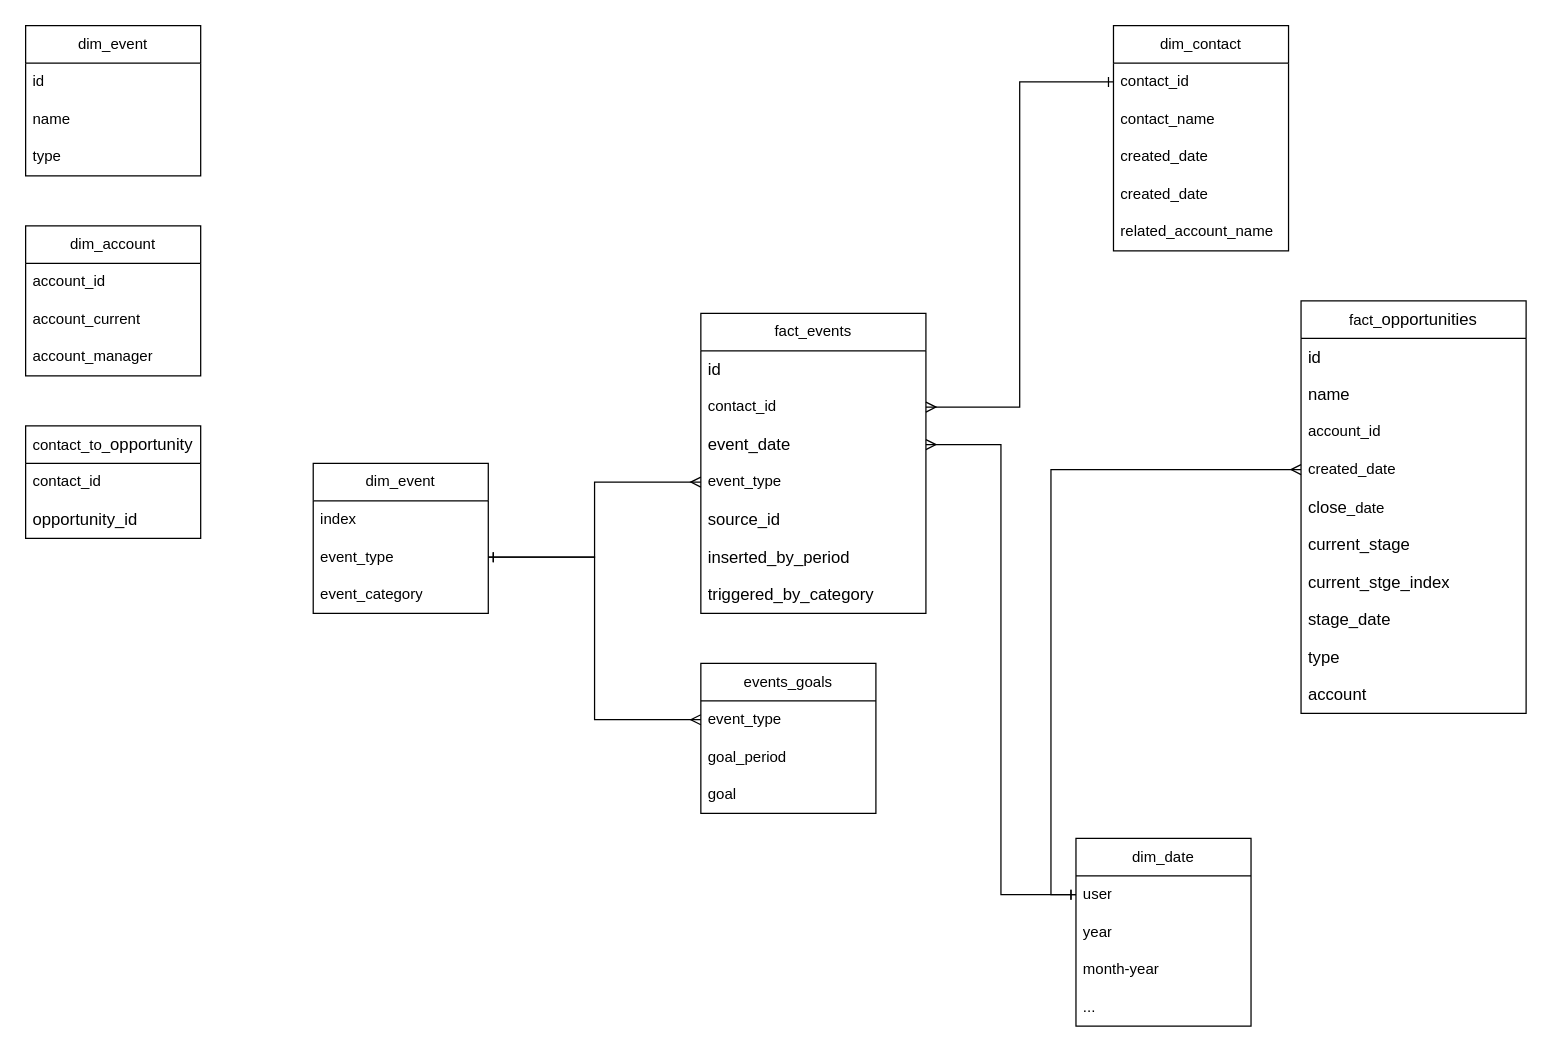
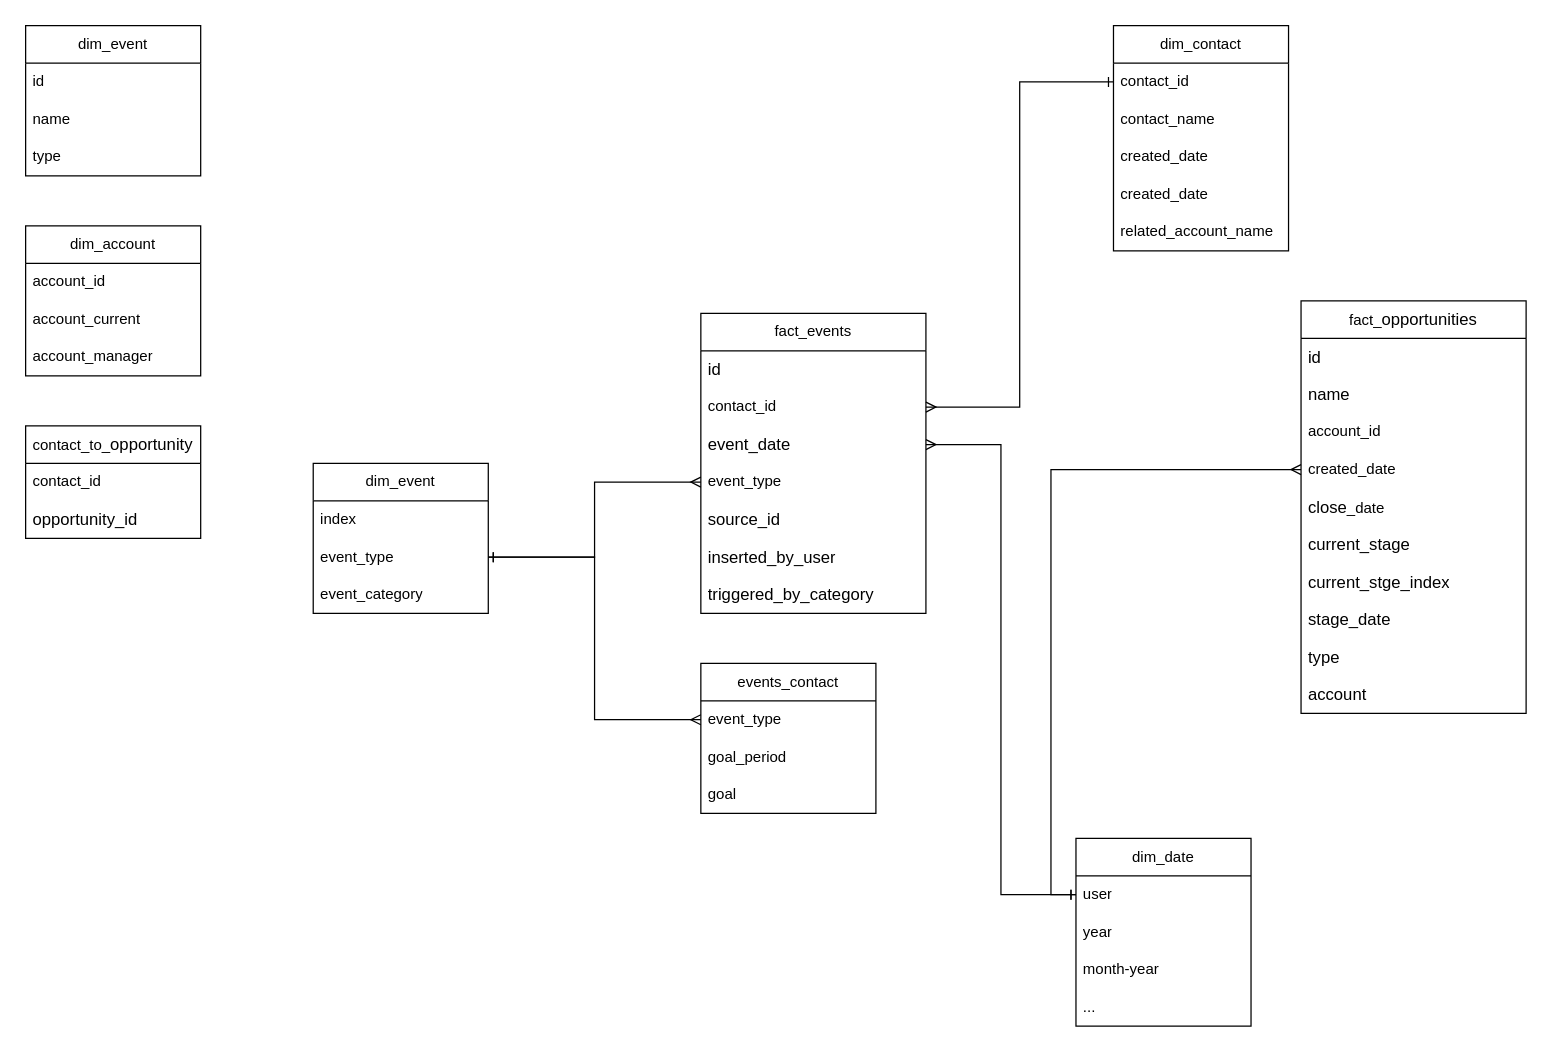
node "inserted_by_period": label "inserted_by_period" -> "inserted_by_user"
node "events_goals": label "events_goals" -> "events_contact"
